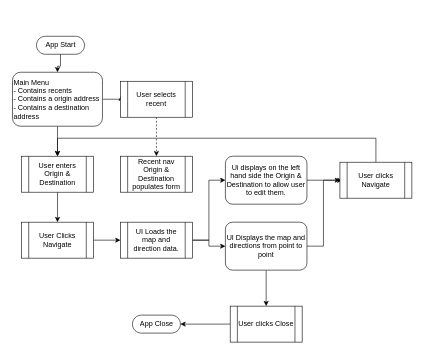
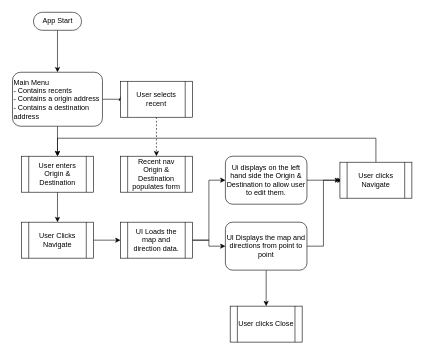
node "App Start": moved (60, 45) -> (57, 21)
node "App Close": removed
edge "User clicks Close" -> "App Close": removed
